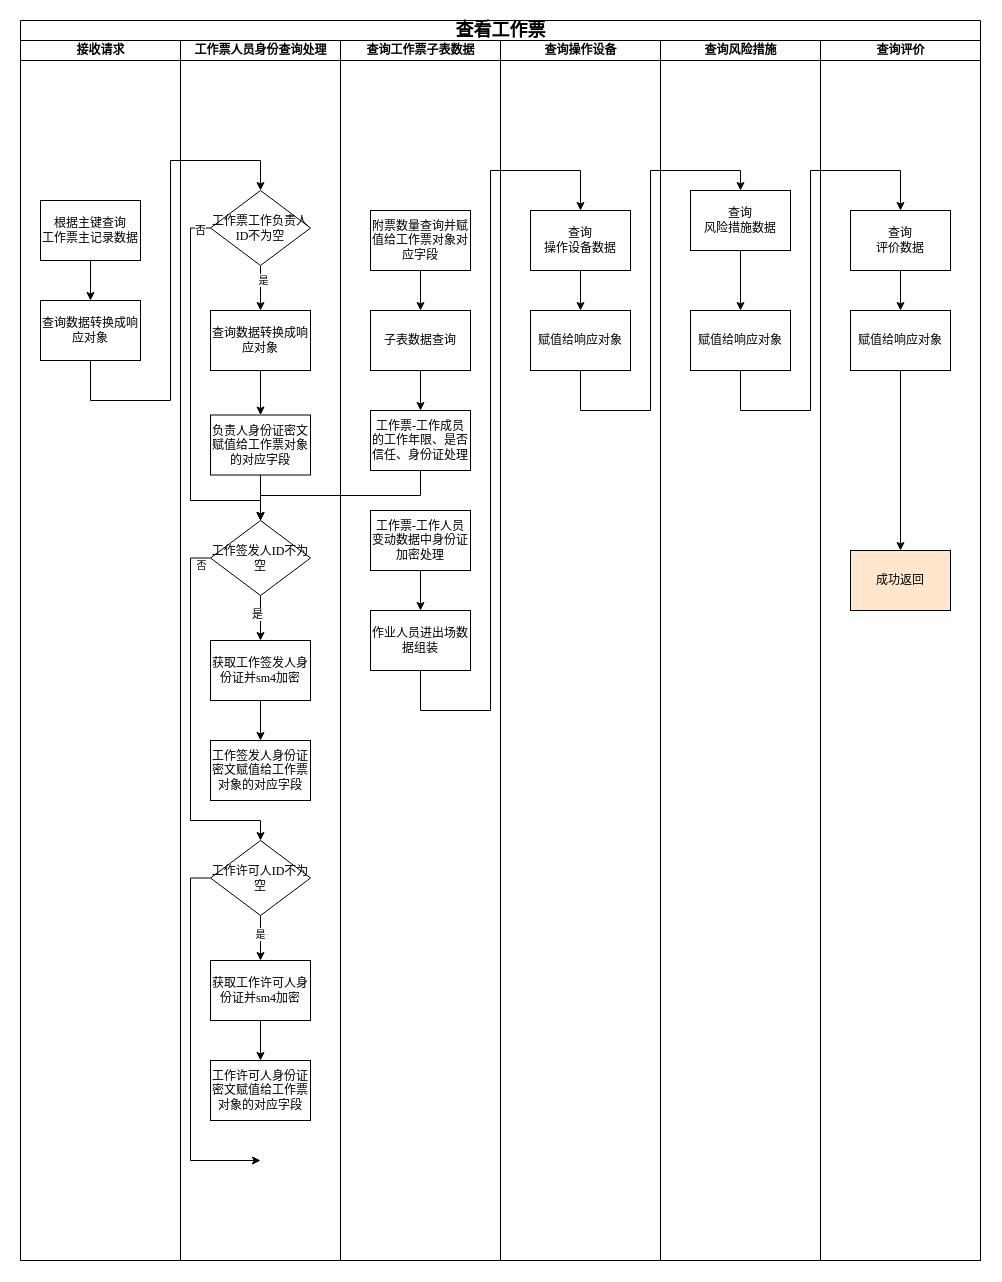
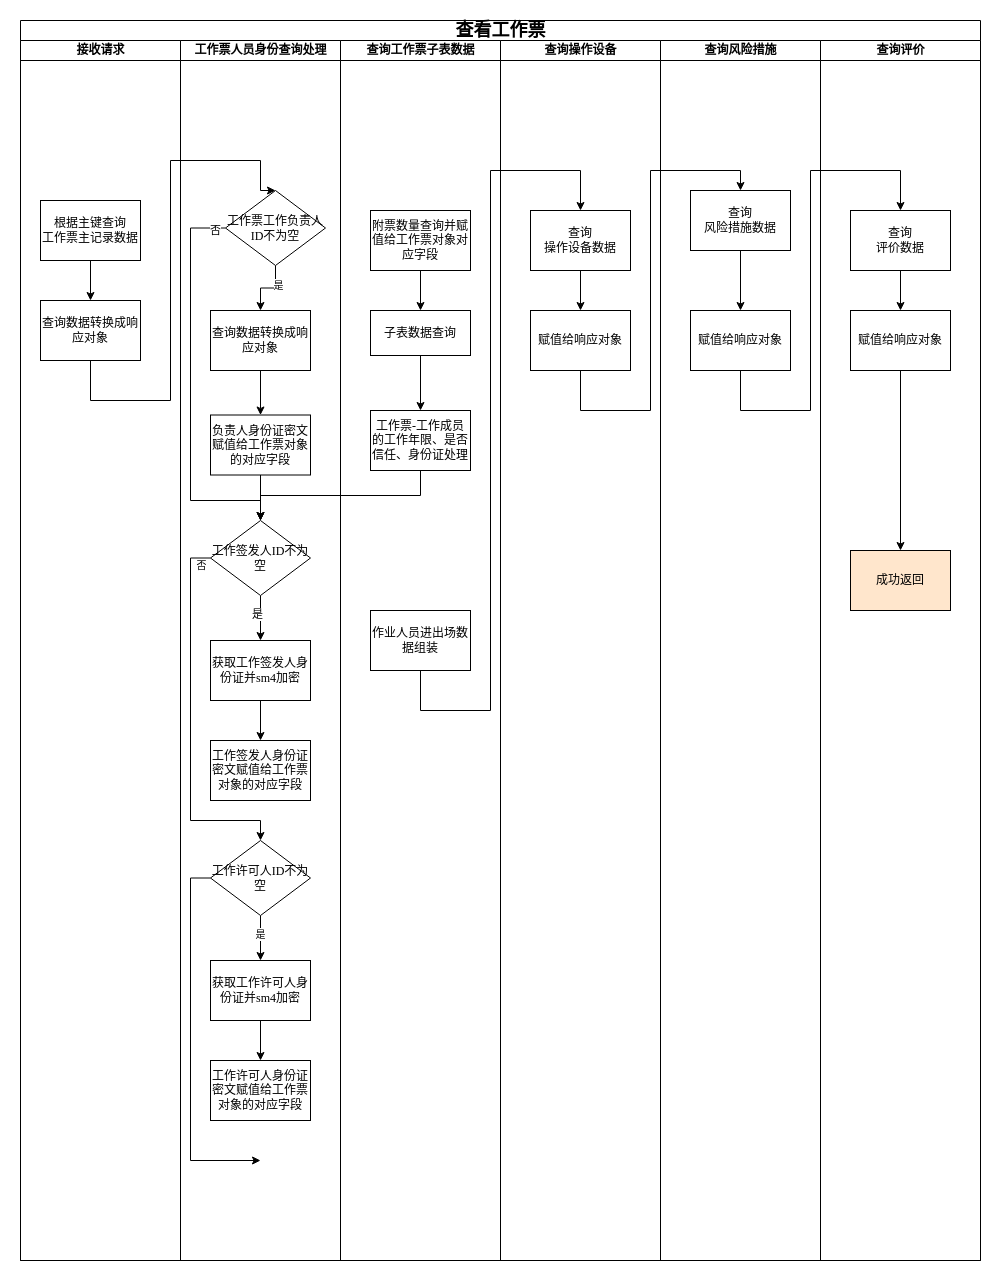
node "工作票工作负责人ID不为空": moved (261, 228) -> (276, 228)
node "子表数据查询": size 100x60 -> 100x45
node "工作票-工作人员变动数据中身份证加密处理": removed
edge "工作票-工作人员变动数据中身份证加密处理" -> "作业人员进出场数据组装": removed
